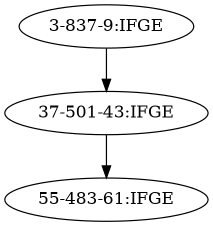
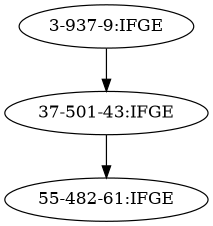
node "3-837-9:IFGE": label "3-837-9:IFGE" -> "3-937-9:IFGE"
node "55-483-61:IFGE": label "55-483-61:IFGE" -> "55-482-61:IFGE"
